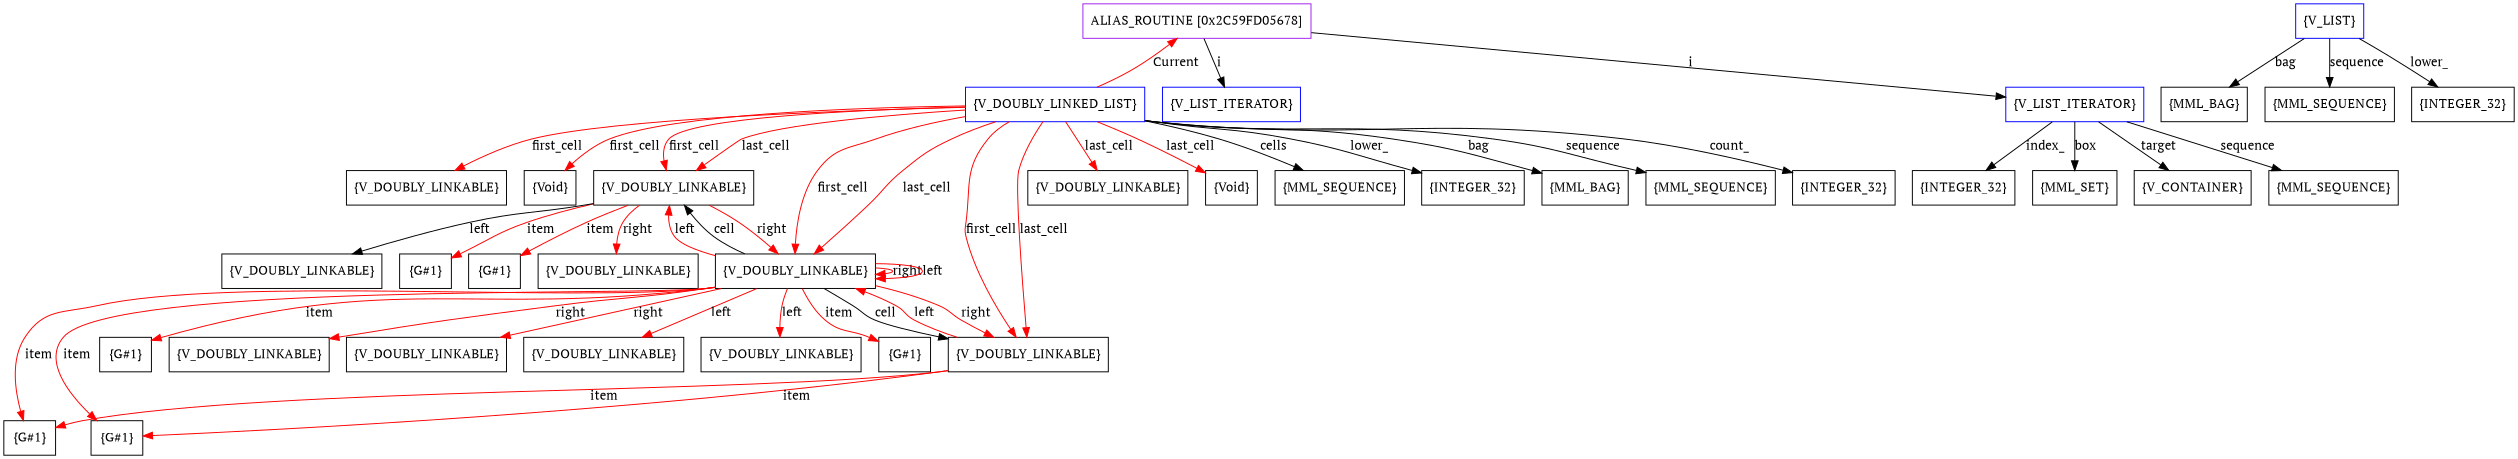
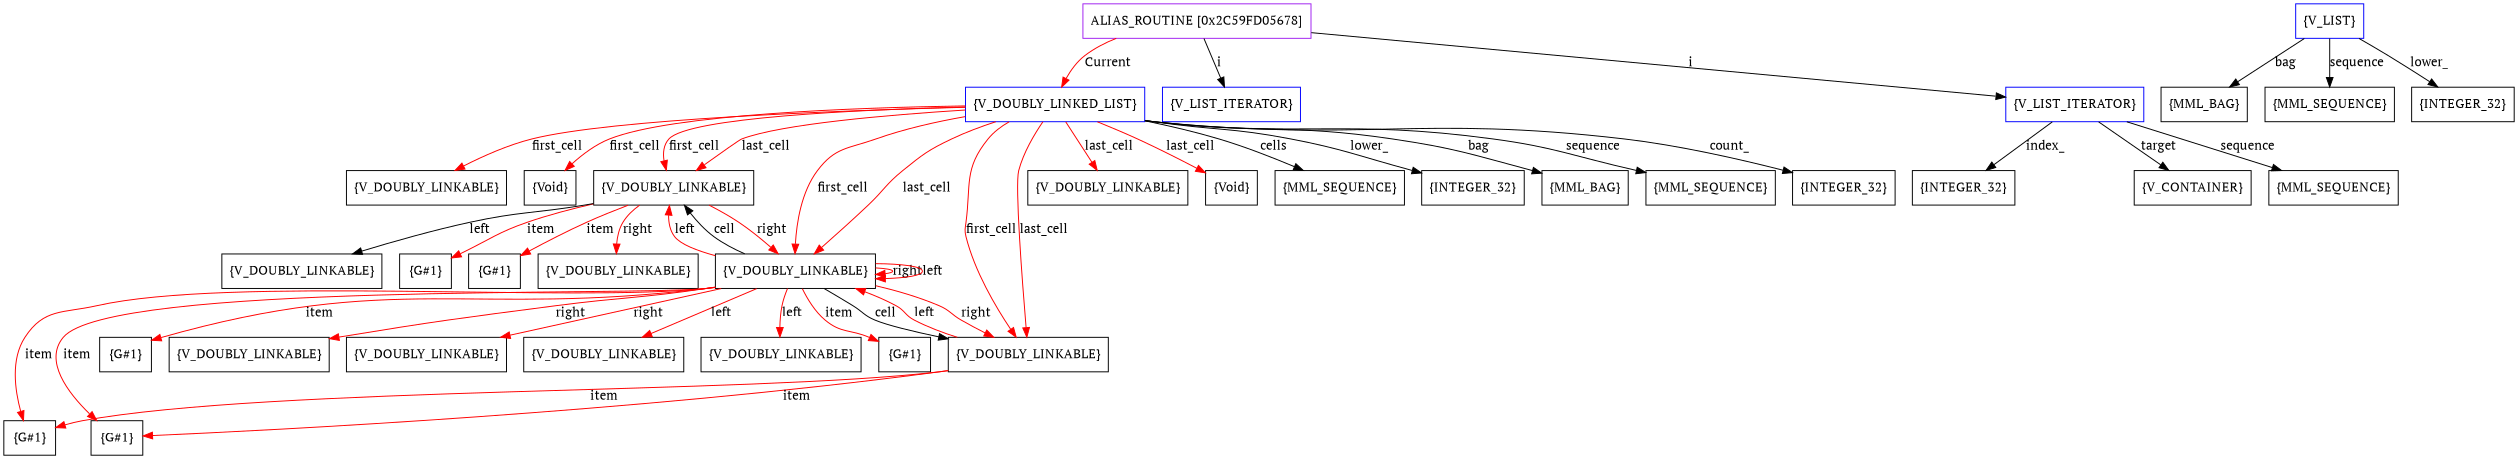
edge "{V_DOUBLY_LINKED_LIST}" -> "ALIAS_ROUTINE [0x2C59FD05678]": reversed
node "{MML_SET}": removed
